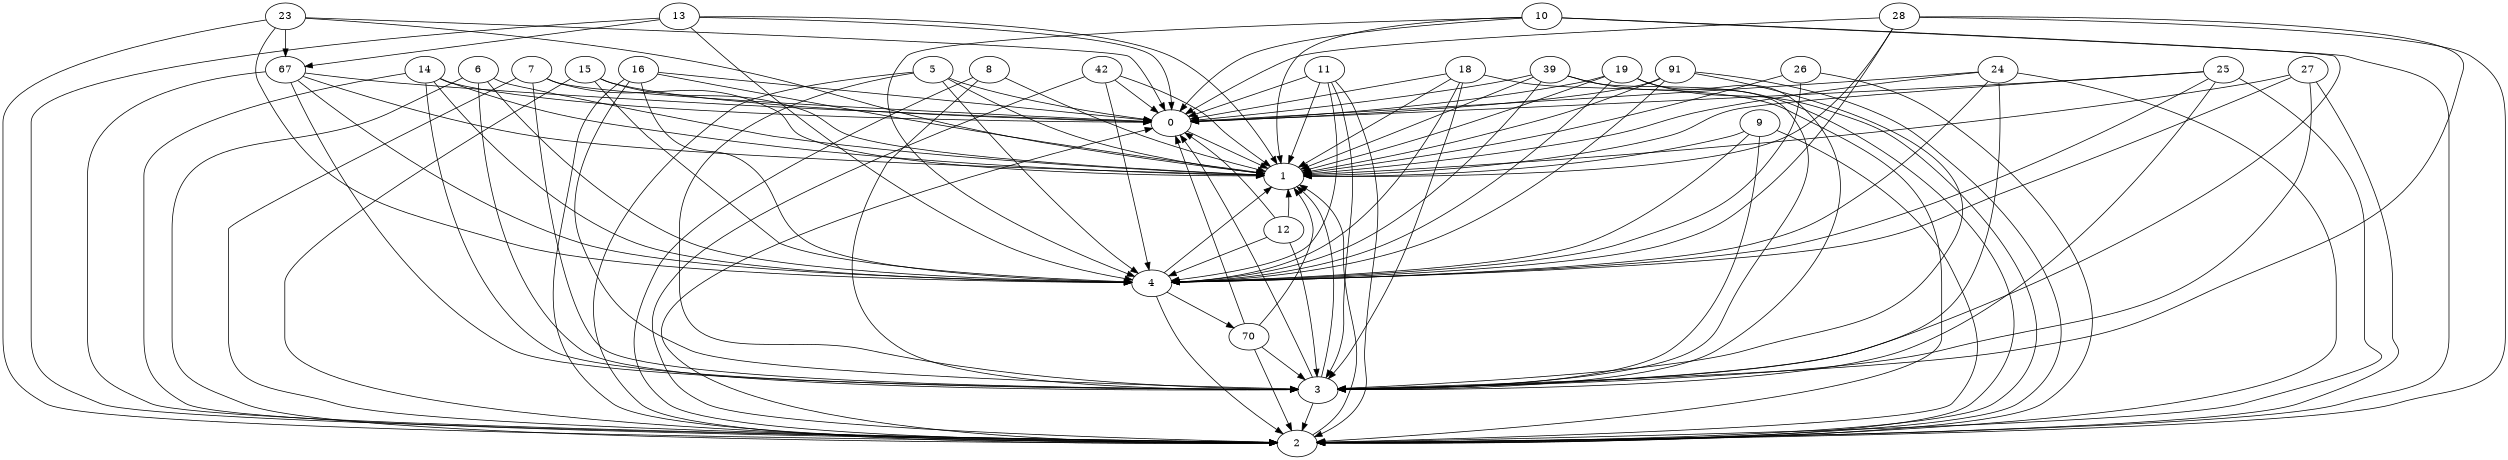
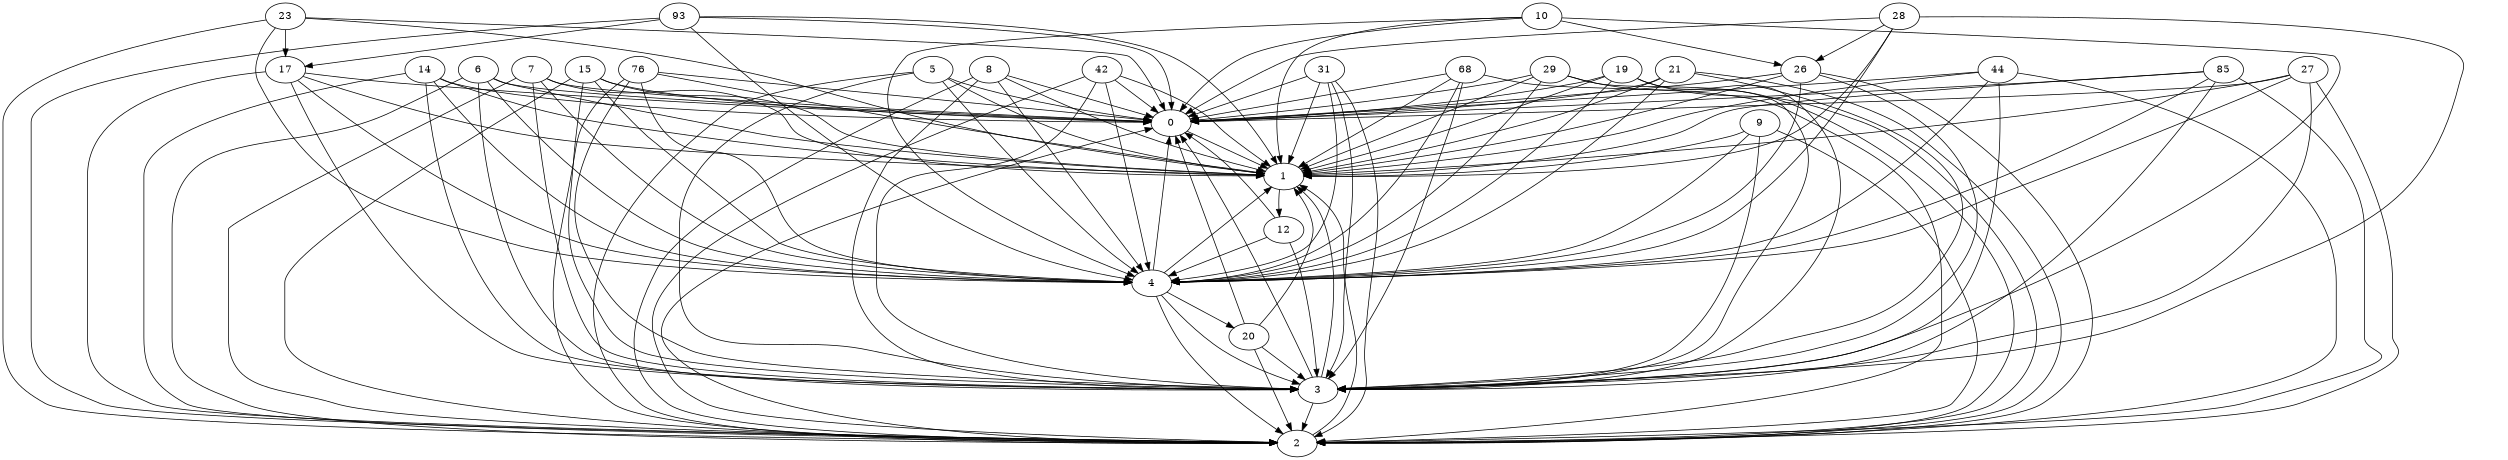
node "13": label "13" -> "93"
node "67": label "67" -> "17"
node "16": label "16" -> "76"
node "11": label "11" -> "31"
node "18": label "18" -> "68"
node "39": label "39" -> "29"
node "91": label "91" -> "21"
node "24": label "24" -> "44"
node "25": label "25" -> "85"
edge "8" -> "0": added
edge "26" -> "0": added
edge "6" -> "0": added
edge "27" -> "0": added
edge "8" -> "4": added
edge "4" -> "0": added
edge "12" -> "1": reversed
edge "7" -> "4": added
edge "42" -> "3": added
node "70": label "70" -> "20"
edge "4" -> "3": added
edge "10" -> "2": now "10" -> "26"
edge "26" -> "3": added
edge "15" -> "3": added
edge "28" -> "2": now "28" -> "26"
